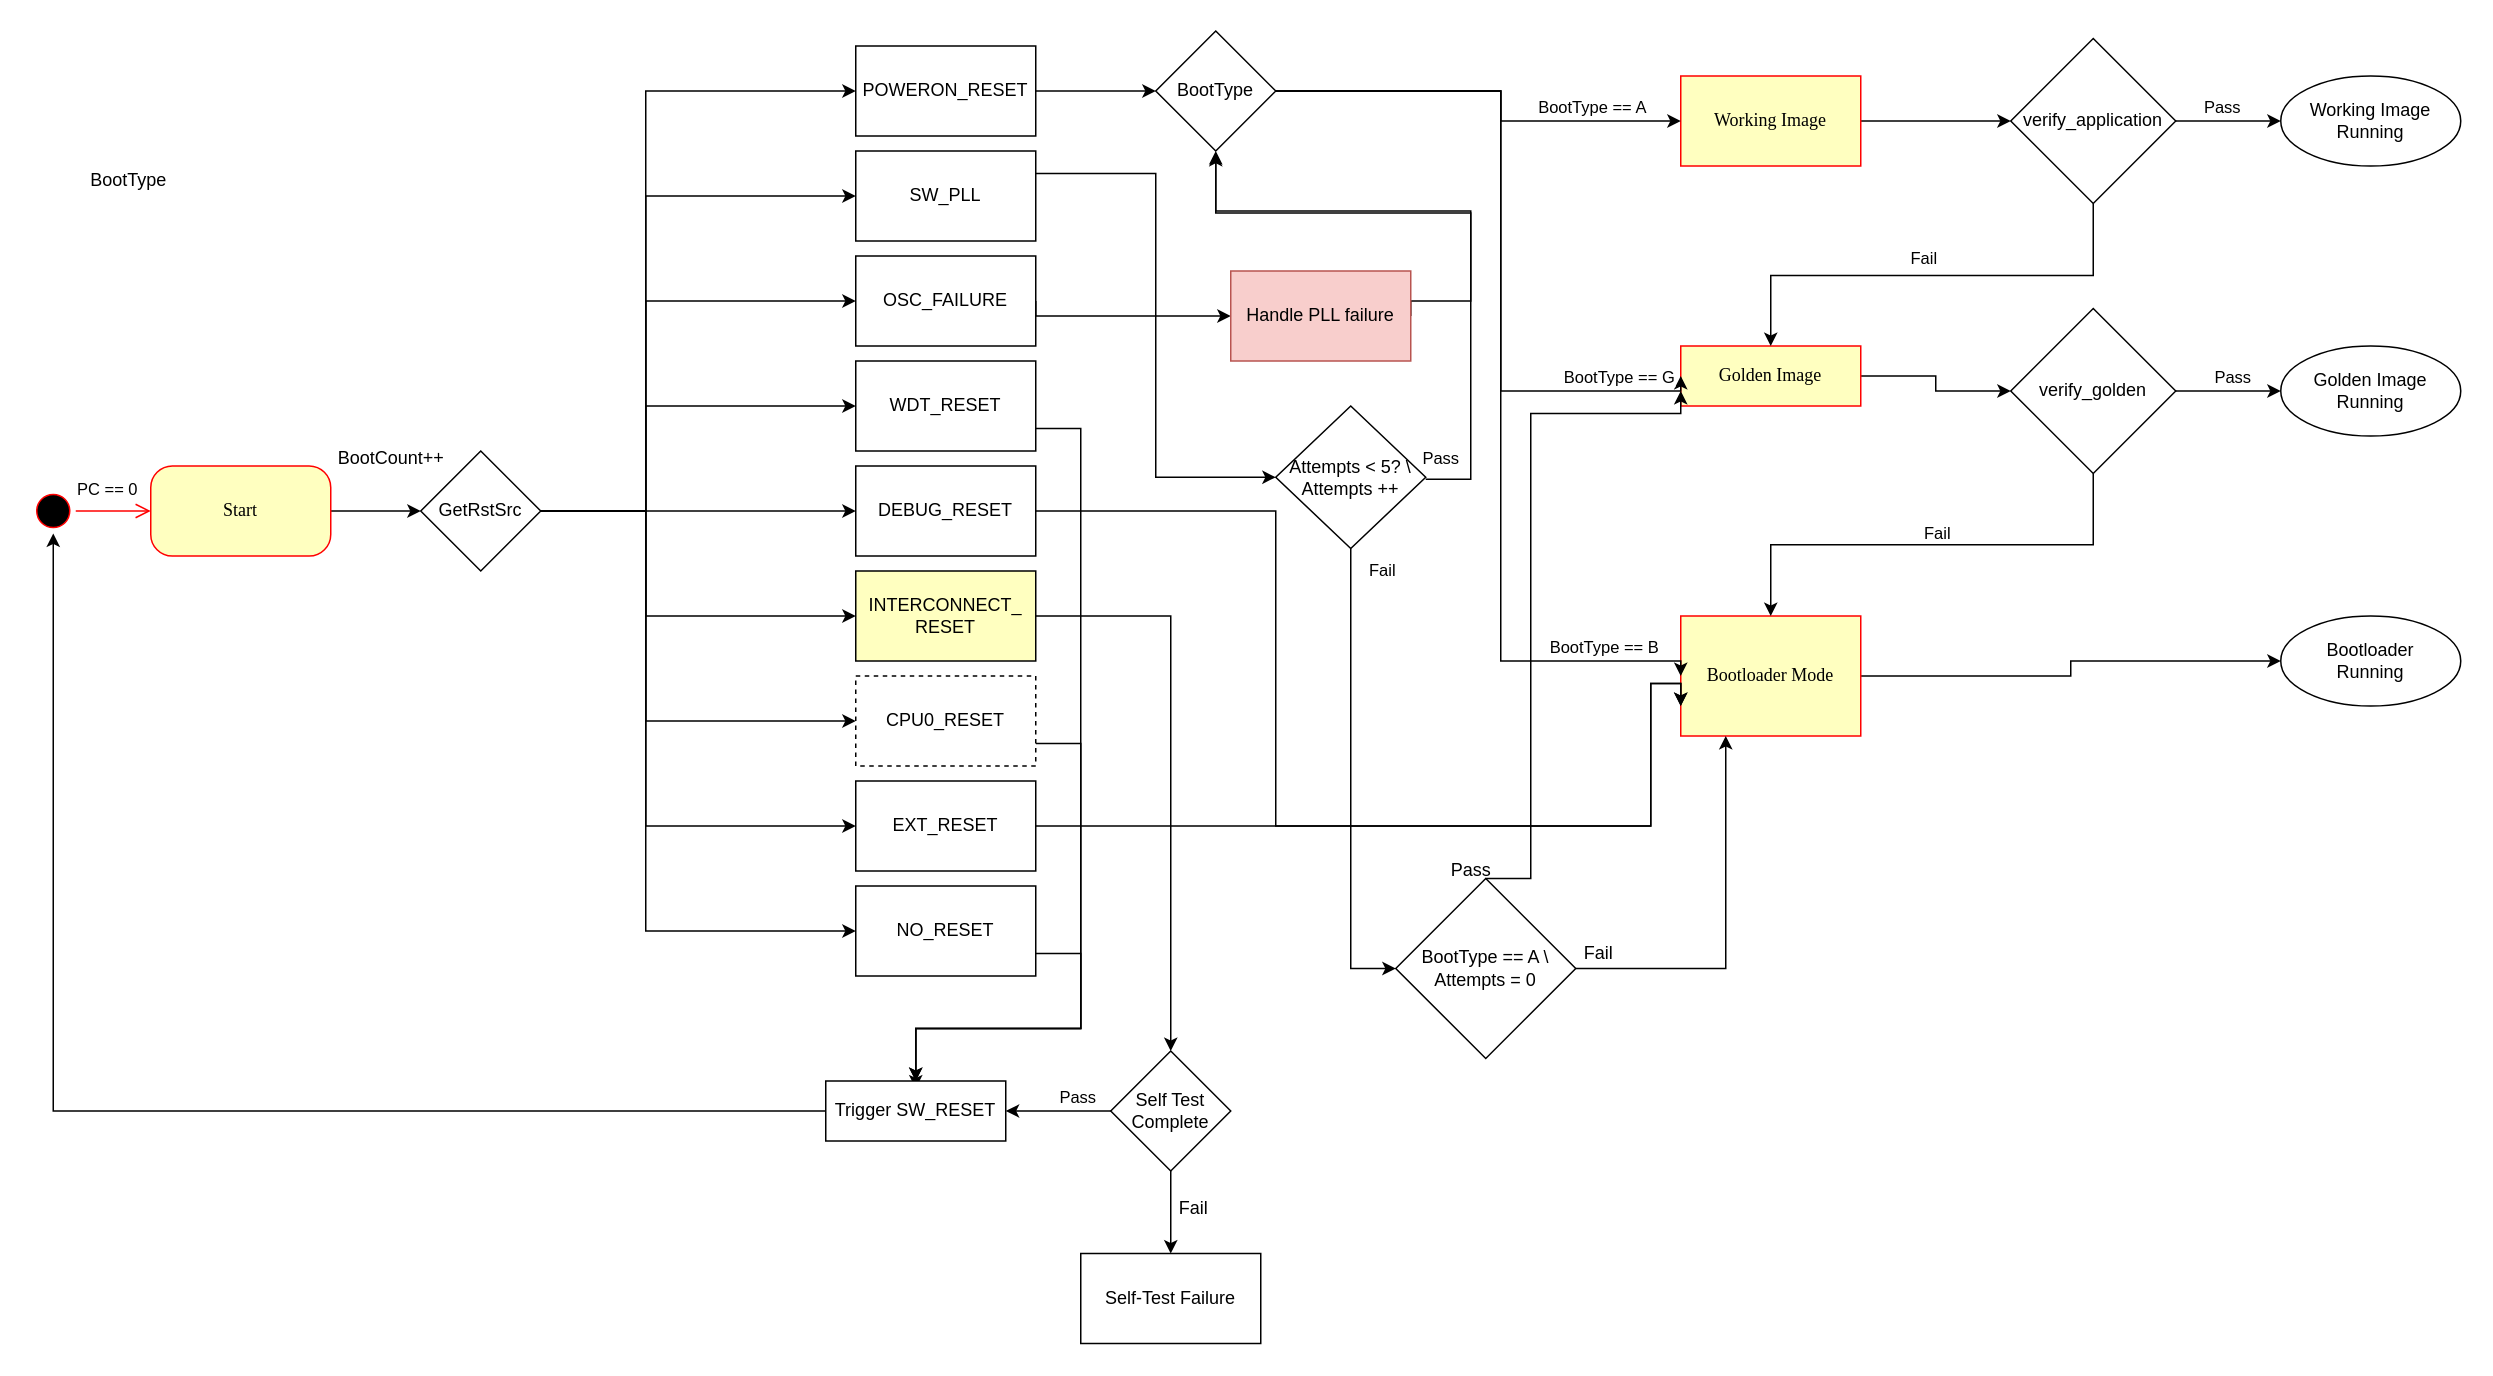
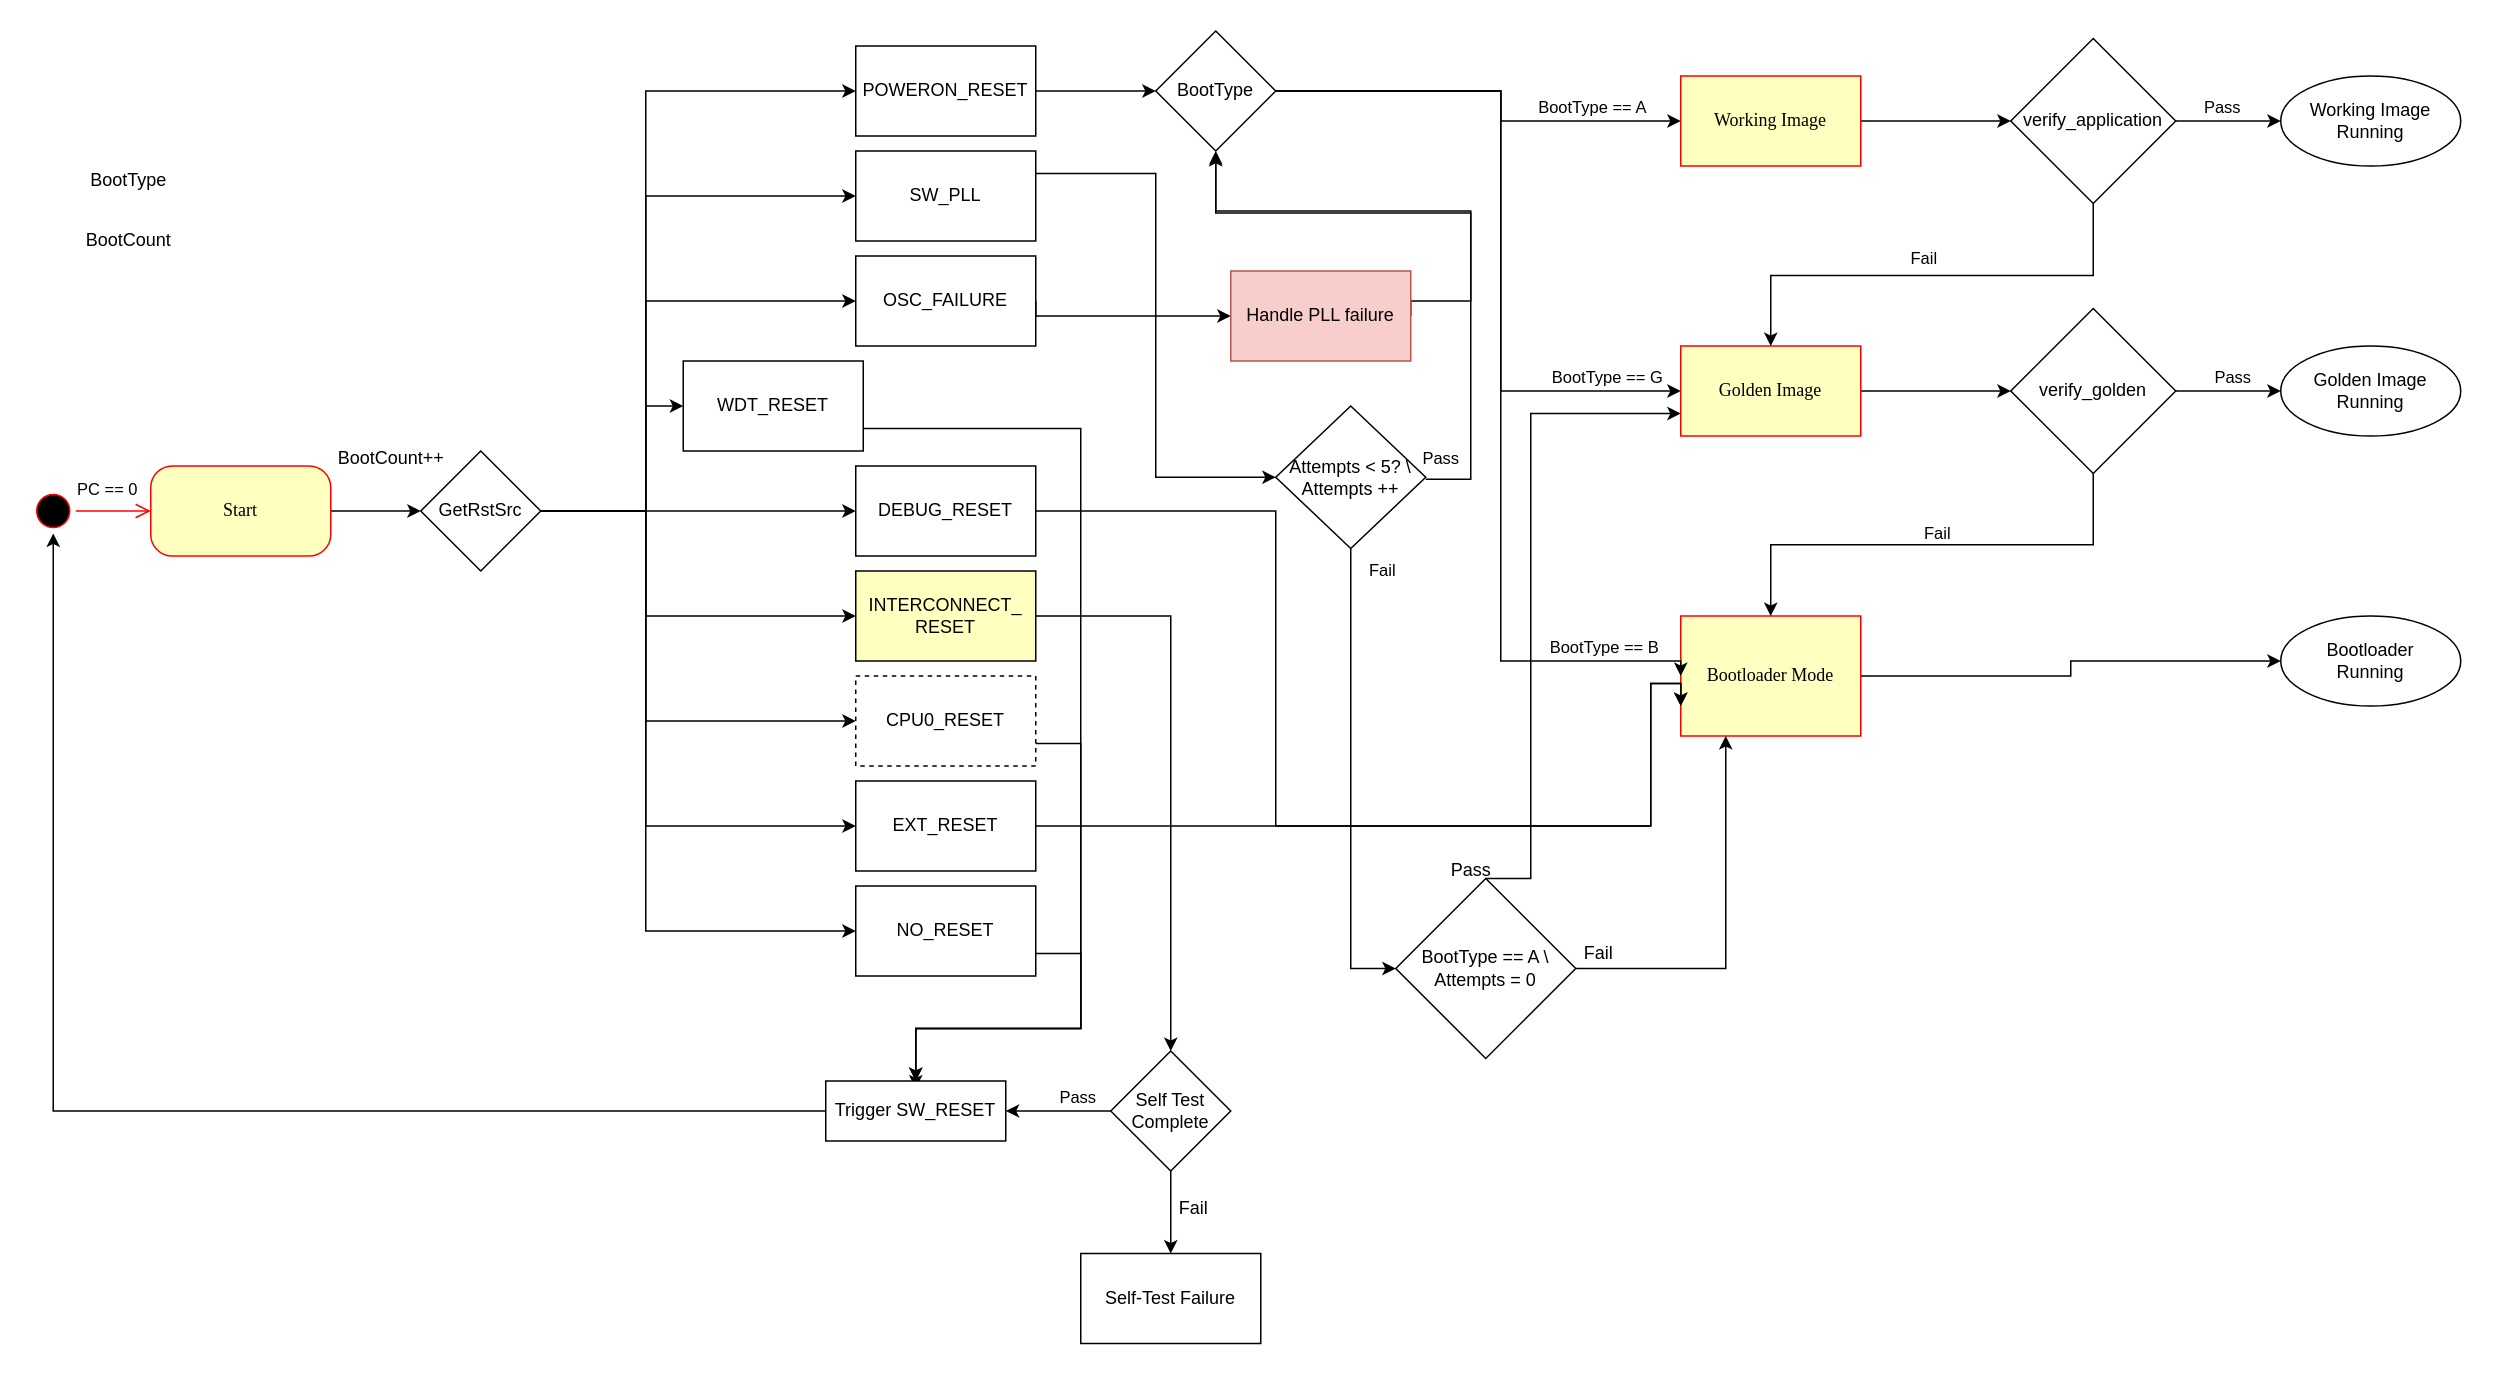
node "BootCount": added
node "Golden Image": size 180x60 -> 180x90
node "WDT_RESET": moved (946, 406) -> (773, 406)
